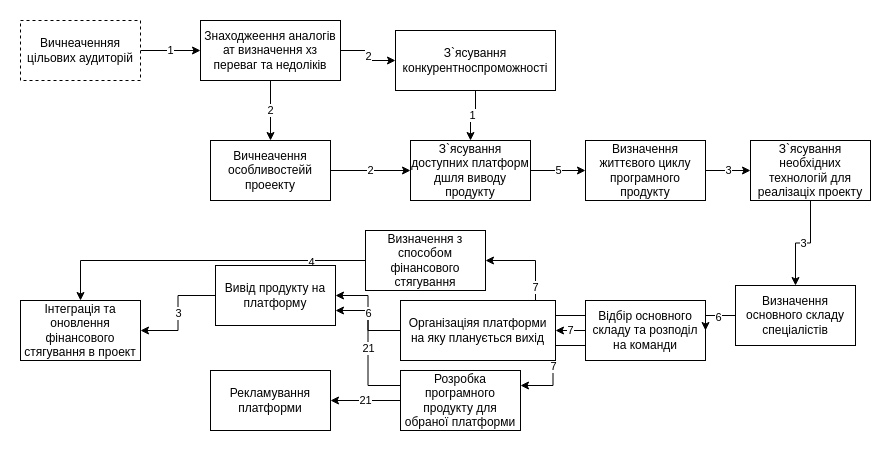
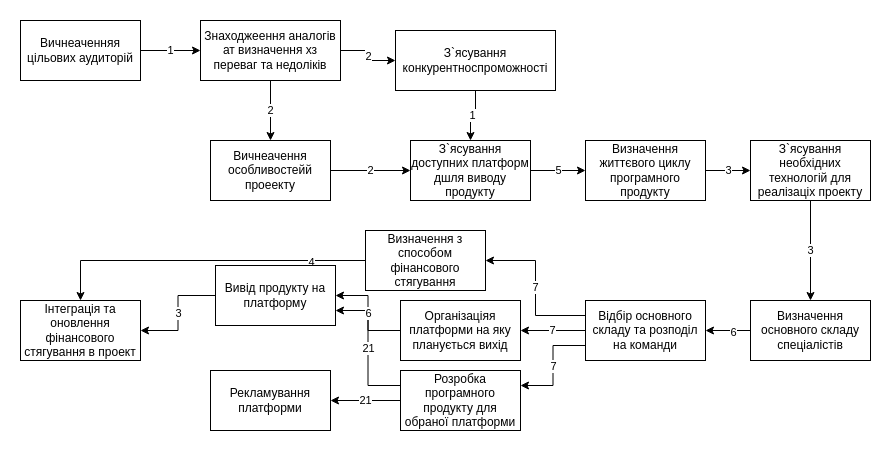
node "Вичнеаченняя цільових аудиторій": style dashed -> solid
node "Визначення основного складу спеціалістів": moved (796, 316) -> (811, 331)
node "Організаціяя платформи на яку планується вихід": size 155x60 -> 120x60
